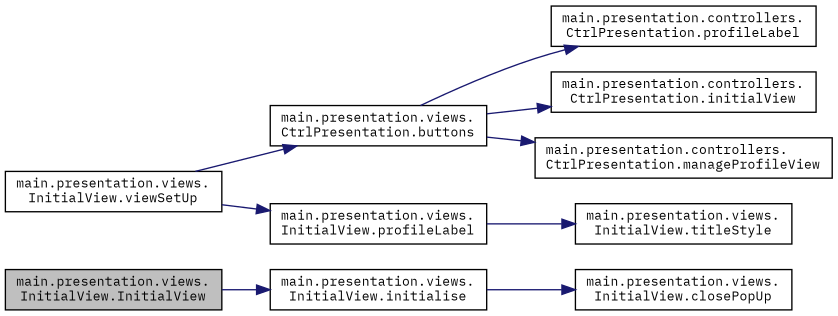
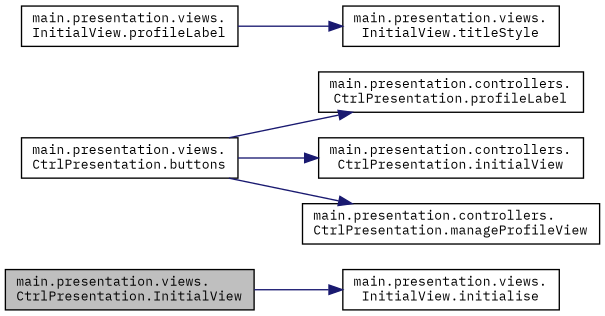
node "main.presentation.views. InitialView.viewSetUp": removed
node "main.presentation.views. InitialView.InitialView": label "main.presentation.views. InitialView.InitialView" -> "main.presentation.views. CtrlPresentation.InitialView"
node "main.presentation.views. InitialView.closePopUp": removed
